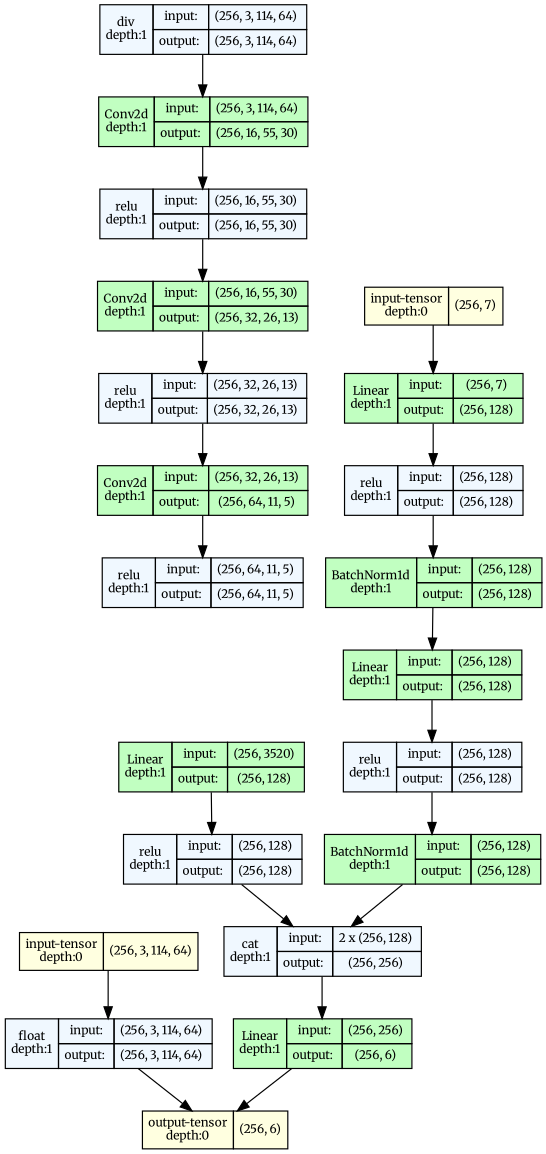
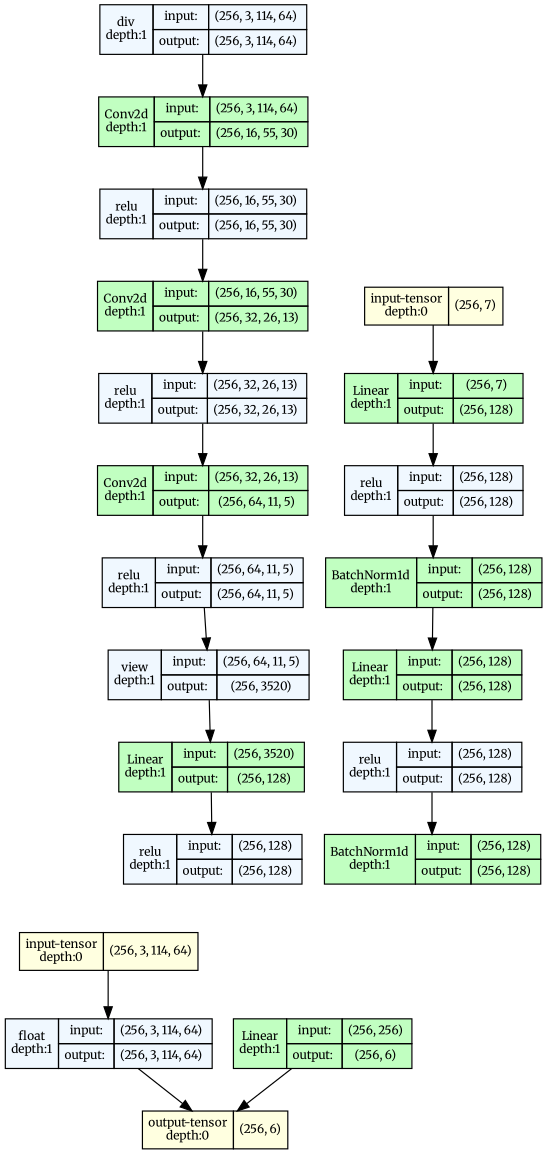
node "view": added
node "cat": removed
